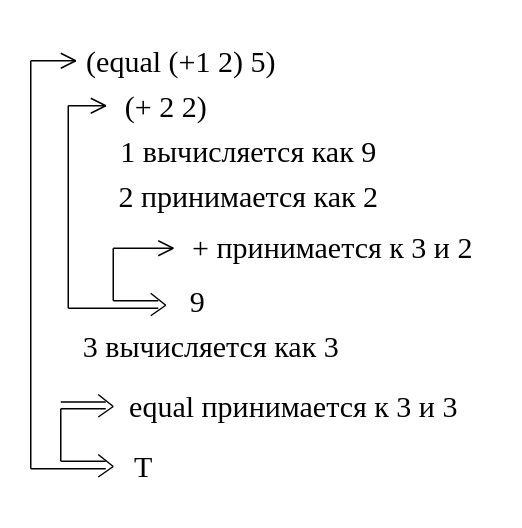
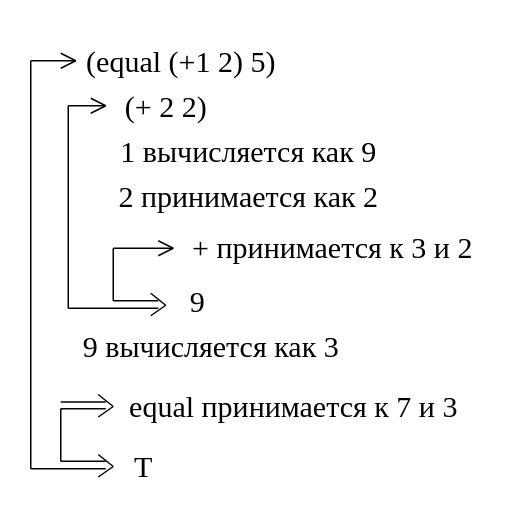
node "3 вычисляется как 3": label "3 вычисляется как 3" -> "9 вычисляется как 3"
node "equal принимается к 3 и 3": label "equal принимается к 3 и 3" -> "equal принимается к 7 и 3"
